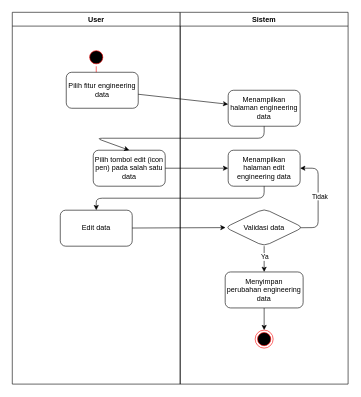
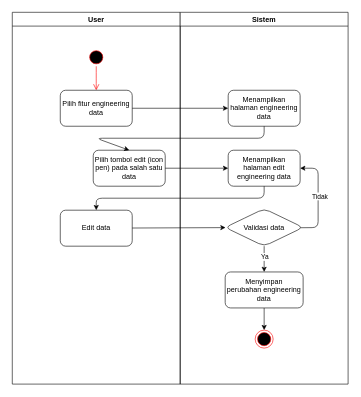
node "Pilih fitur engineering data": moved (102, 90) -> (96, 108)
